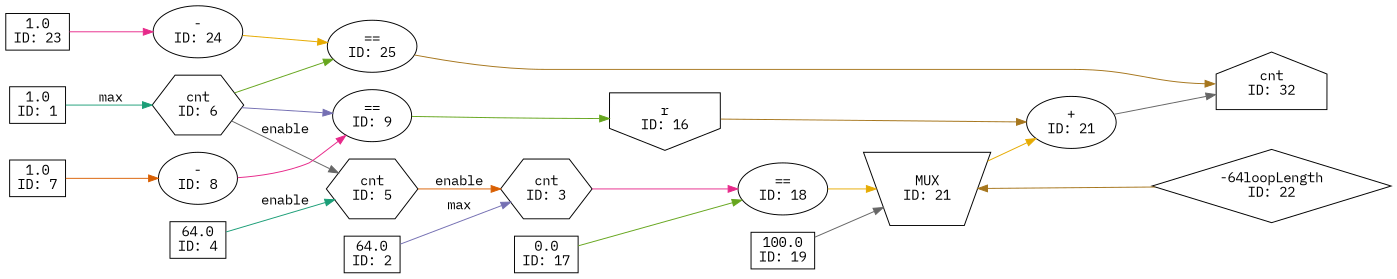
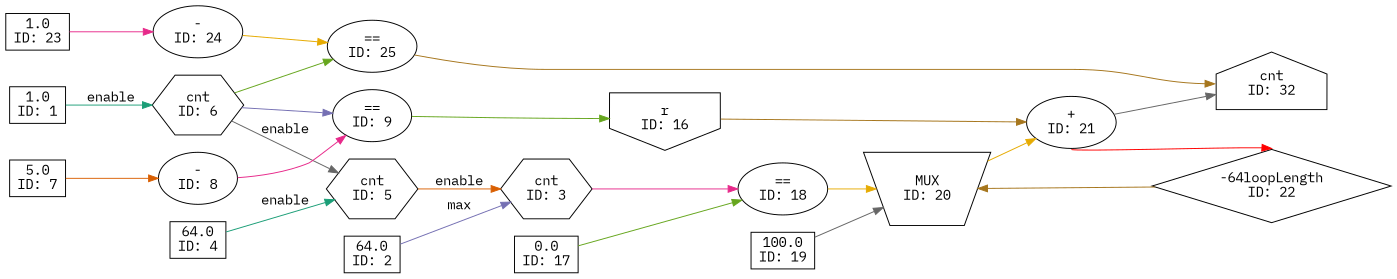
edge "1.0 ID: 1" -> "cnt ID: 6": label "max" -> "enable"
edge "+ ID: 21" -> "-64loopLength ID: 22": added
node "1.0 ID: 7": label "1.0 ID: 7" -> "5.0 ID: 7"
node "MUX ID: 21": label "MUX ID: 21" -> "MUX ID: 20"
